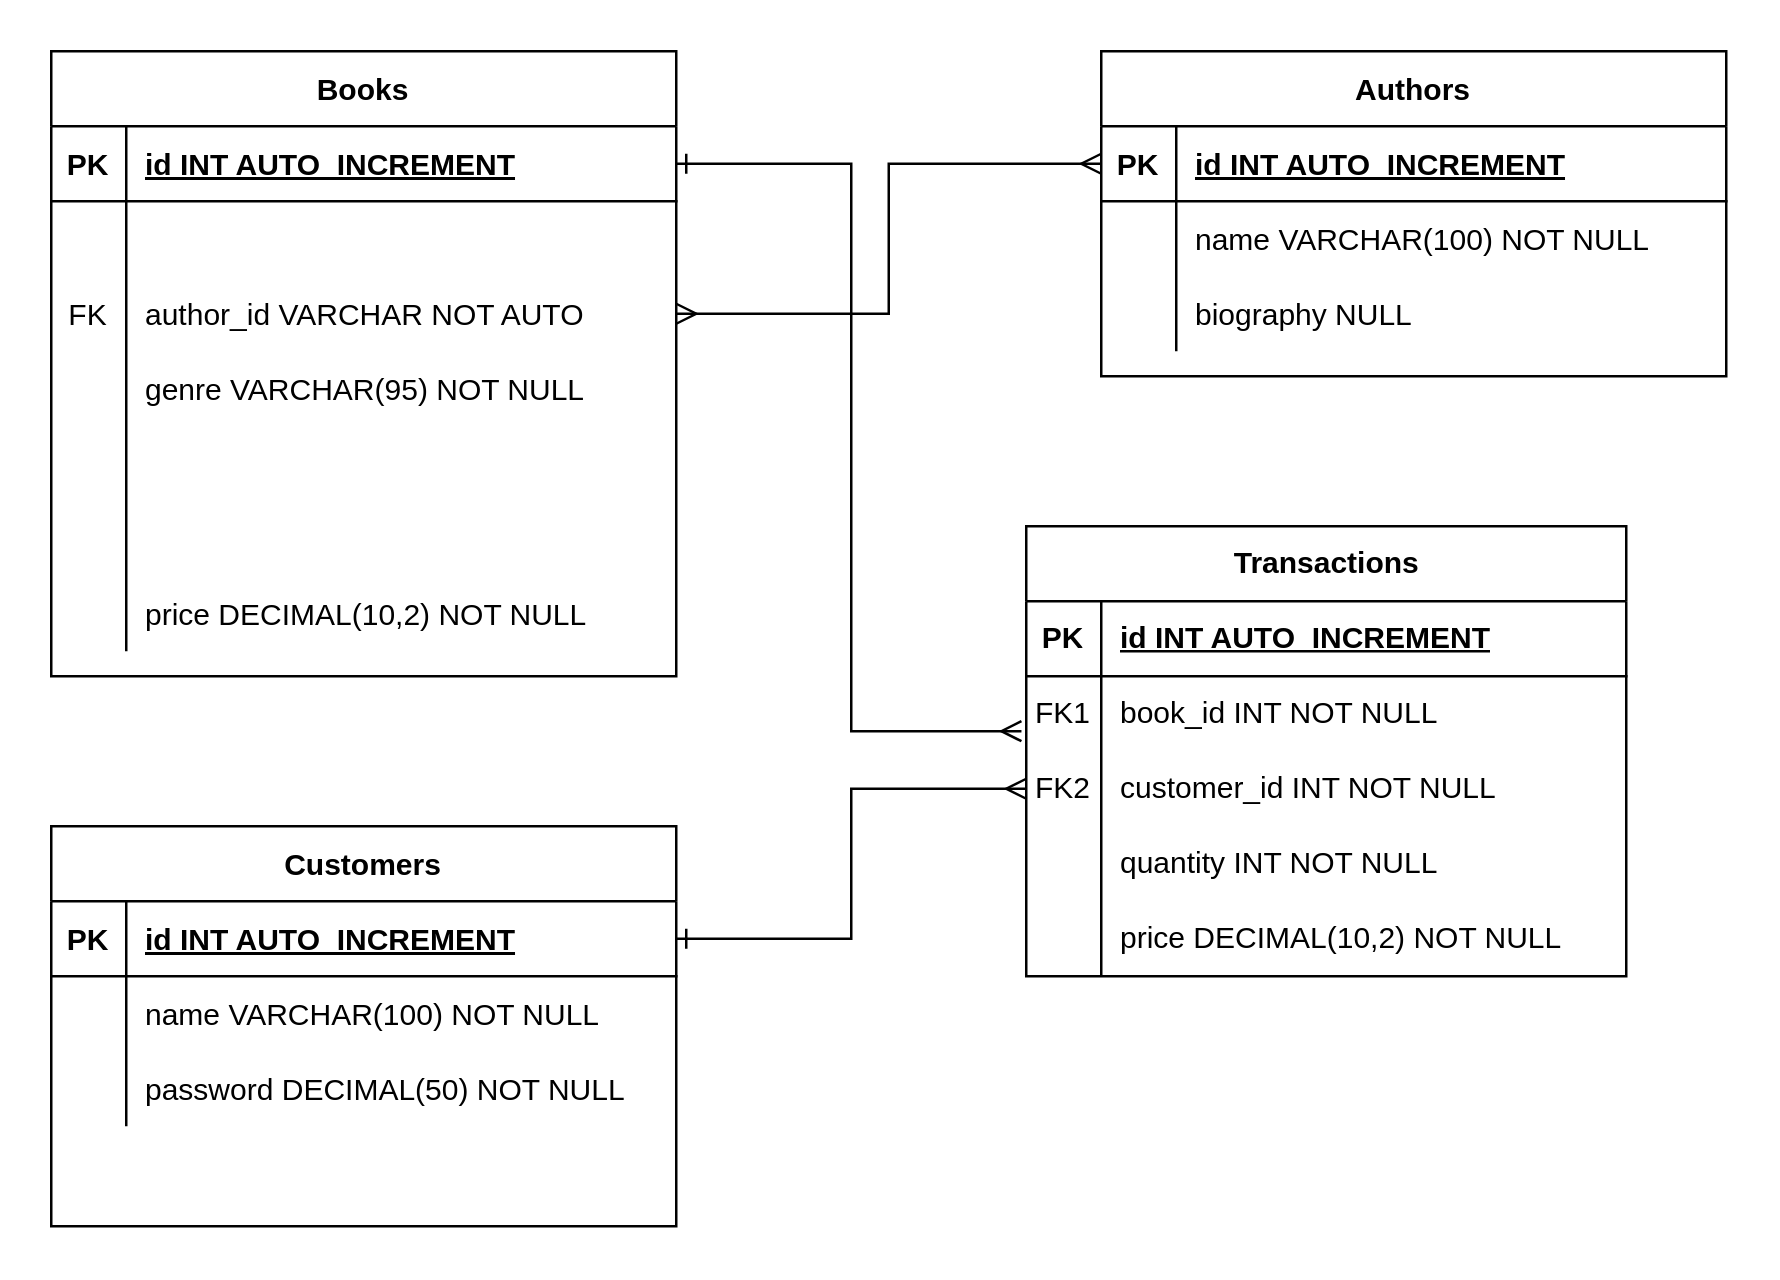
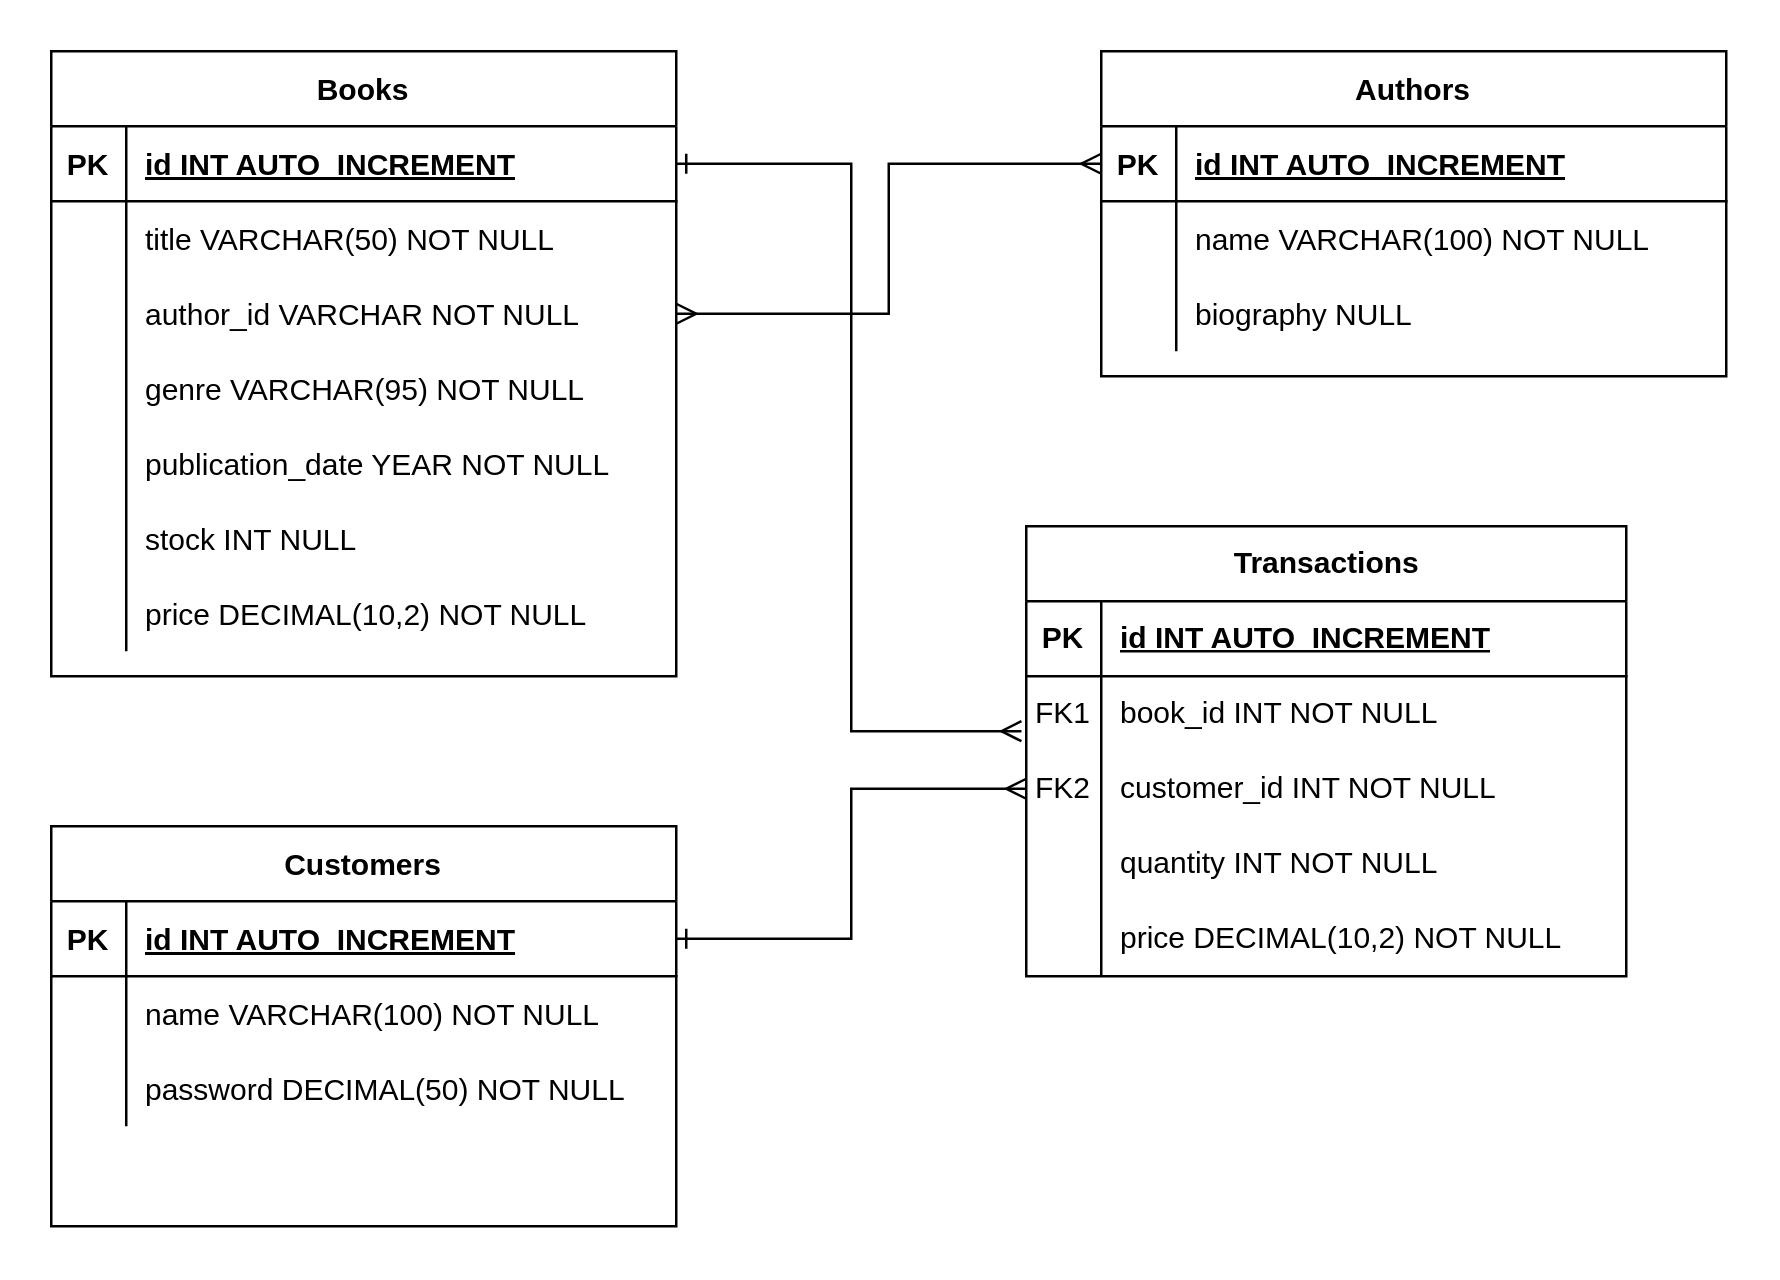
node "title VARCHAR(50) NOT NULL": added
node "FK": removed
node "author_id VARCHAR NOT AUTO": label "author_id VARCHAR NOT AUTO" -> "author_id VARCHAR NOT NULL"
node "publication_date YEAR NOT NULL": added
node "stock INT NULL": added
